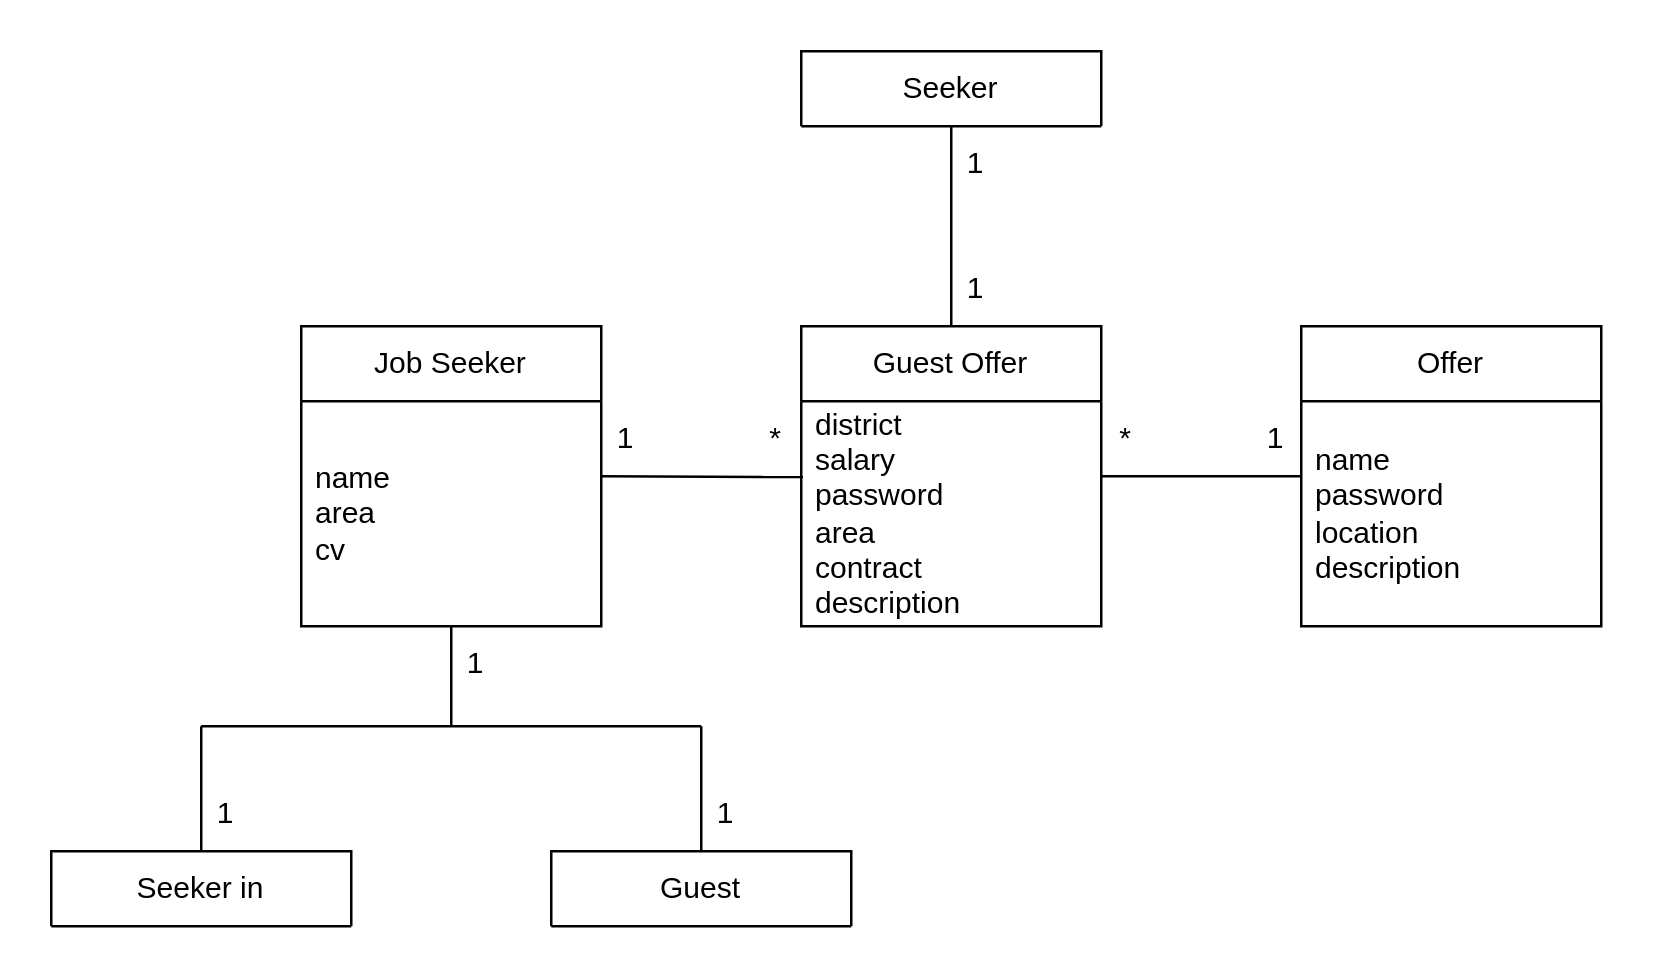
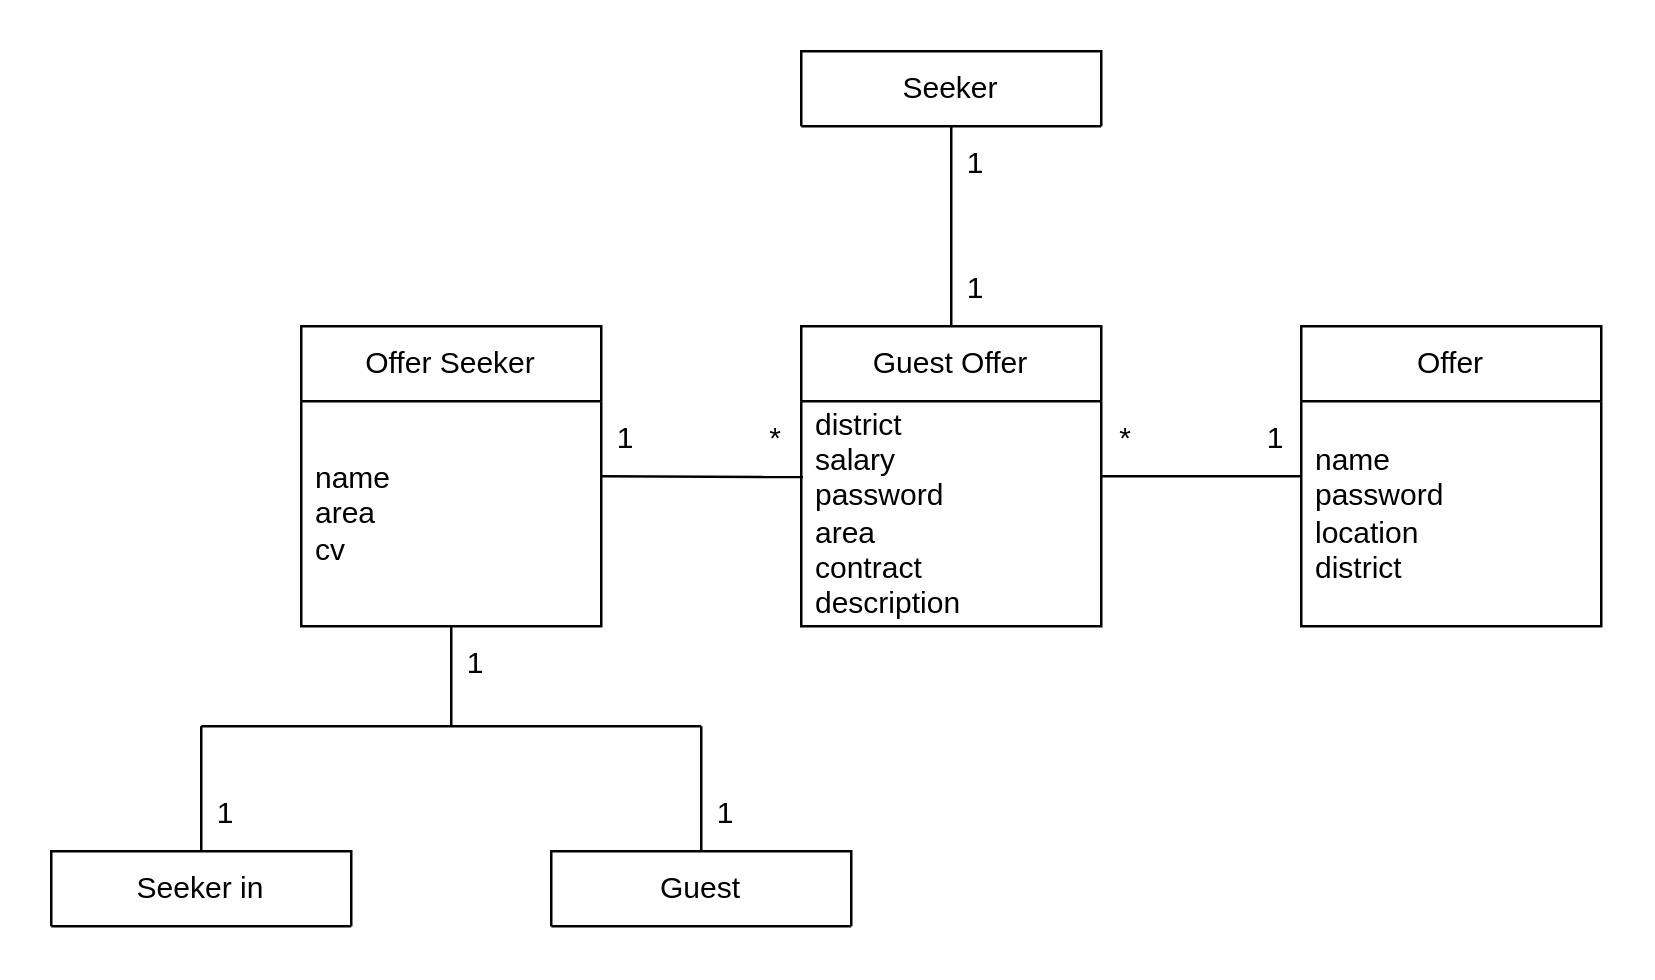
node "Job Seeker": label "Job Seeker" -> "Offer Seeker"
node "name password location description": label "name password location description" -> "name password location district"
